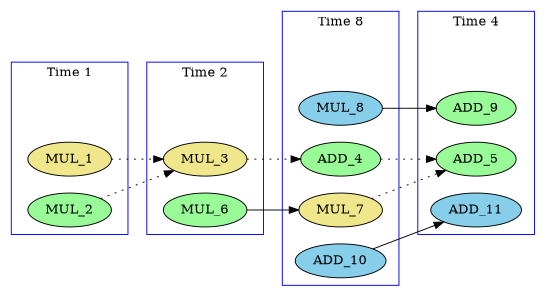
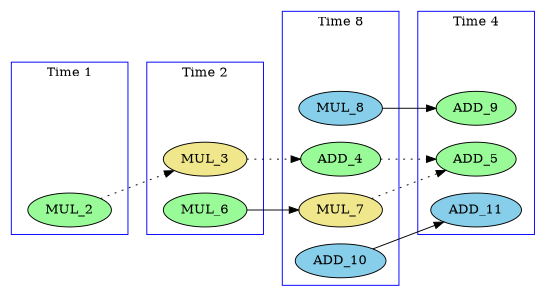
node "MUL_1": removed
